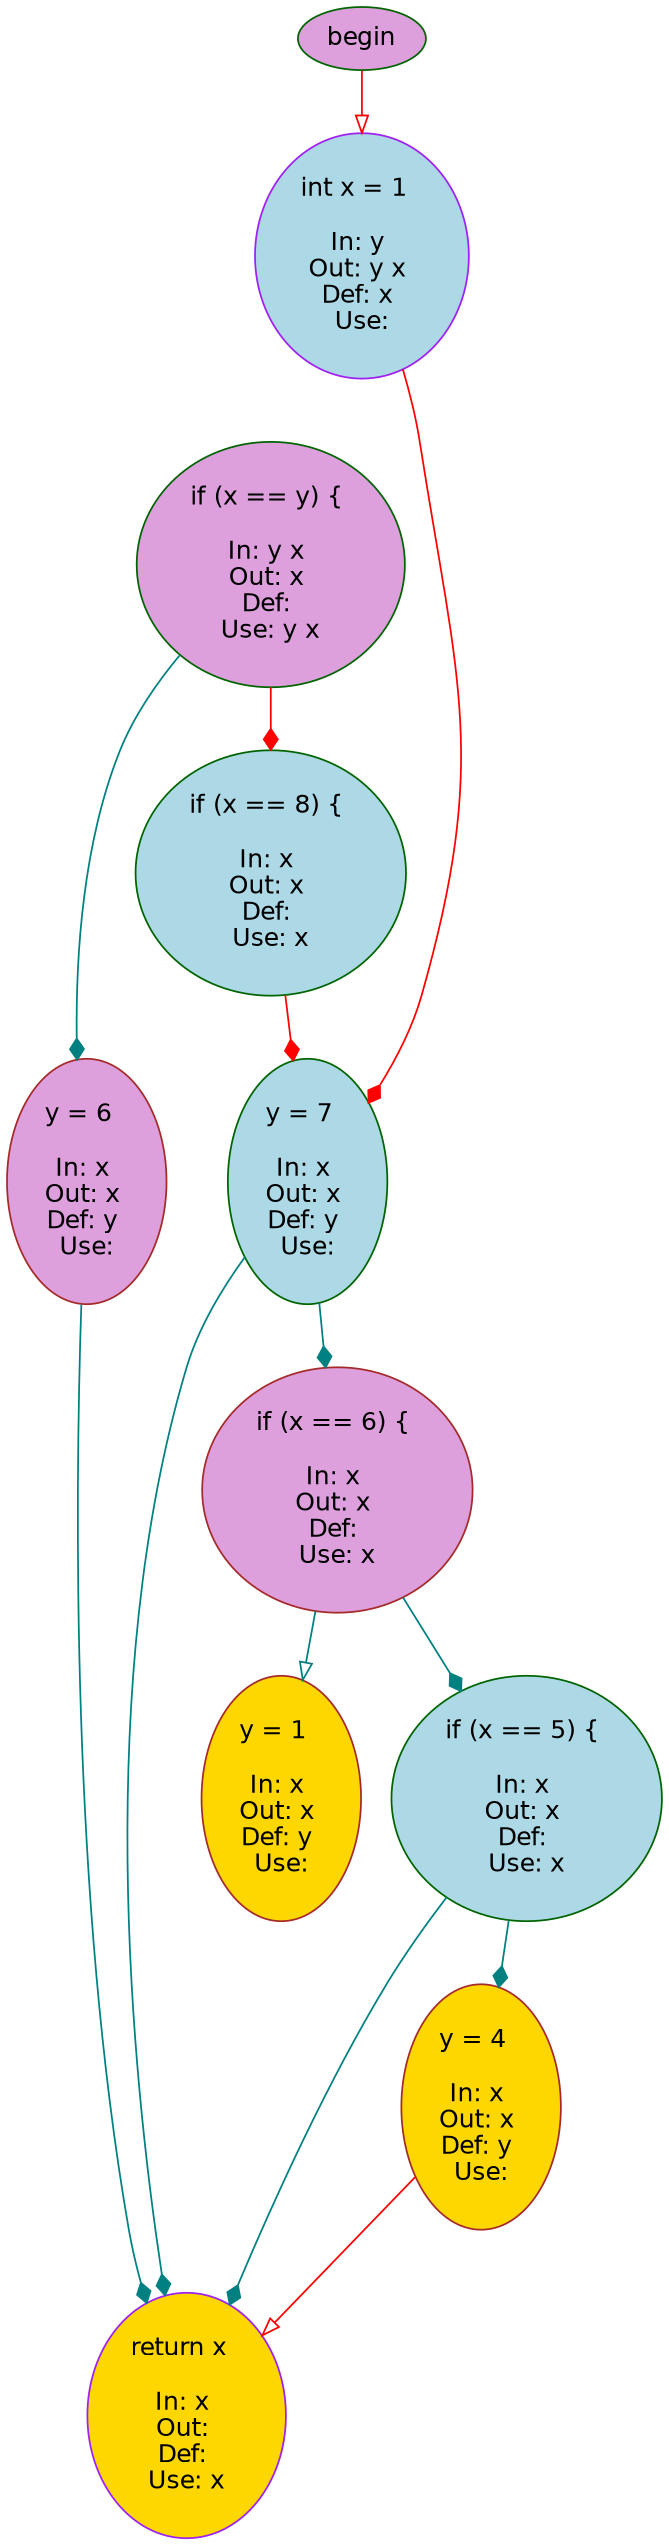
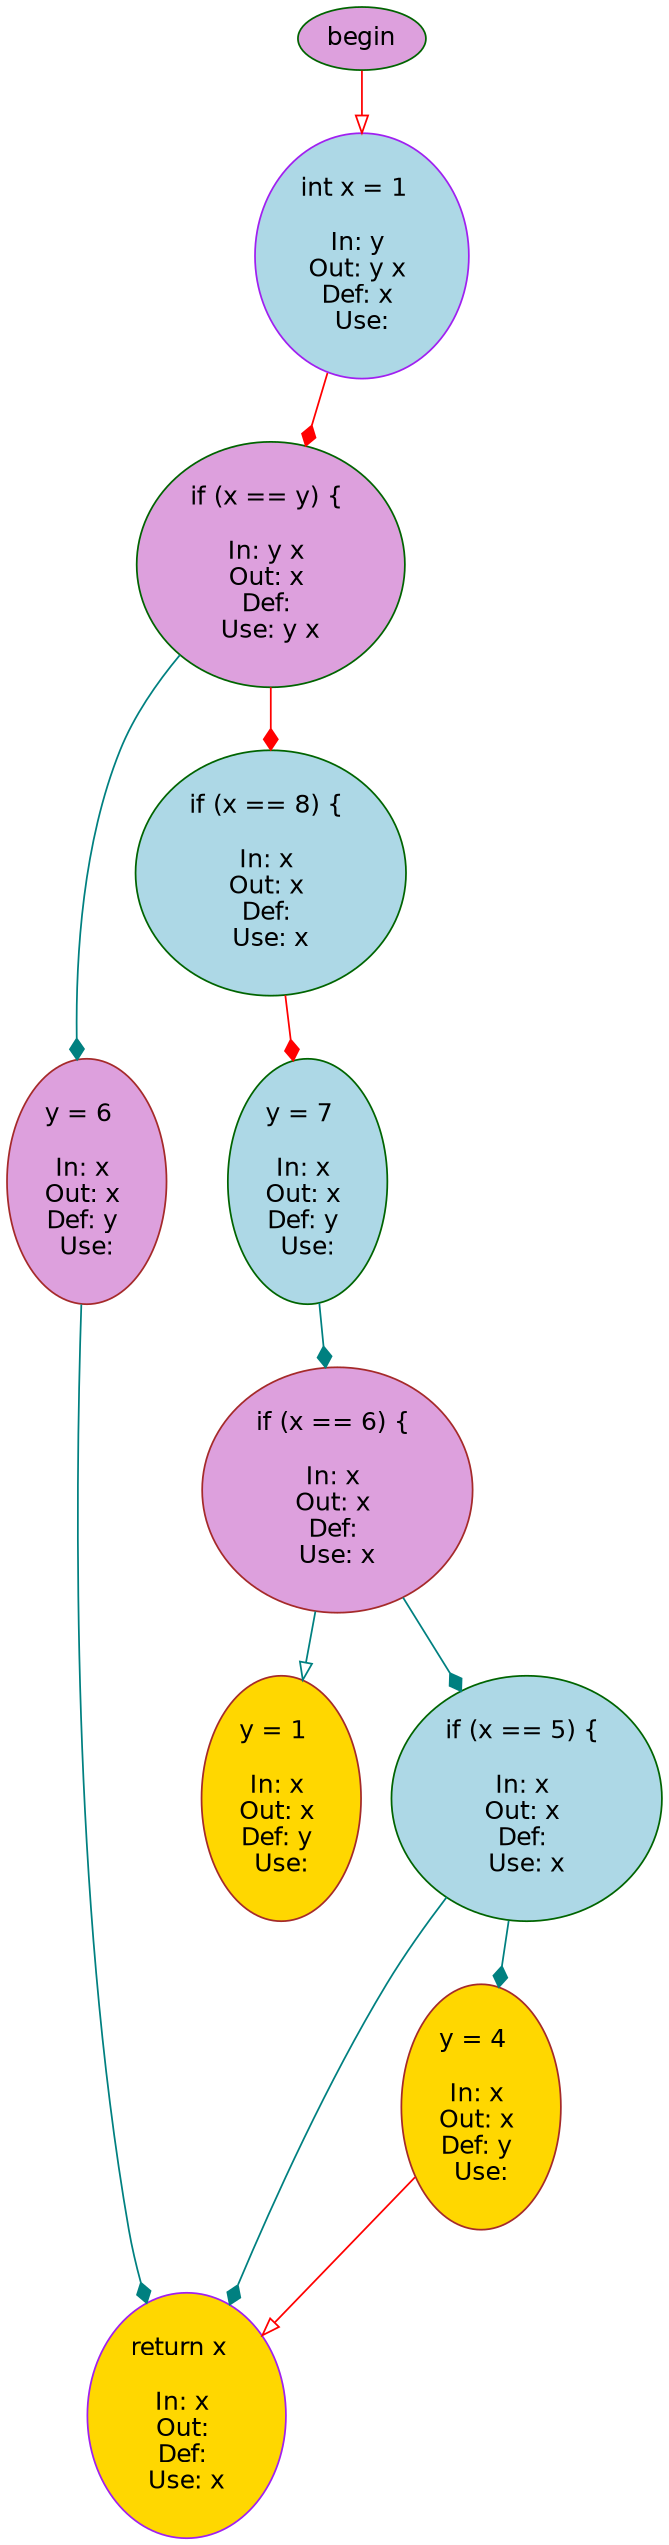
edge "int x = 1 In: y Out: y x Def: x Use:" -> "y = 7 In: x Out: x Def: y Use:": now "int x = 1 In: y Out: y x Def: x Use:" -> "if (x == y) { In: y x Out: x Def: Use: y x"
edge "y = 7 In: x Out: x Def: y Use:" -> "return x In: x Out: Def: Use: x": removed
